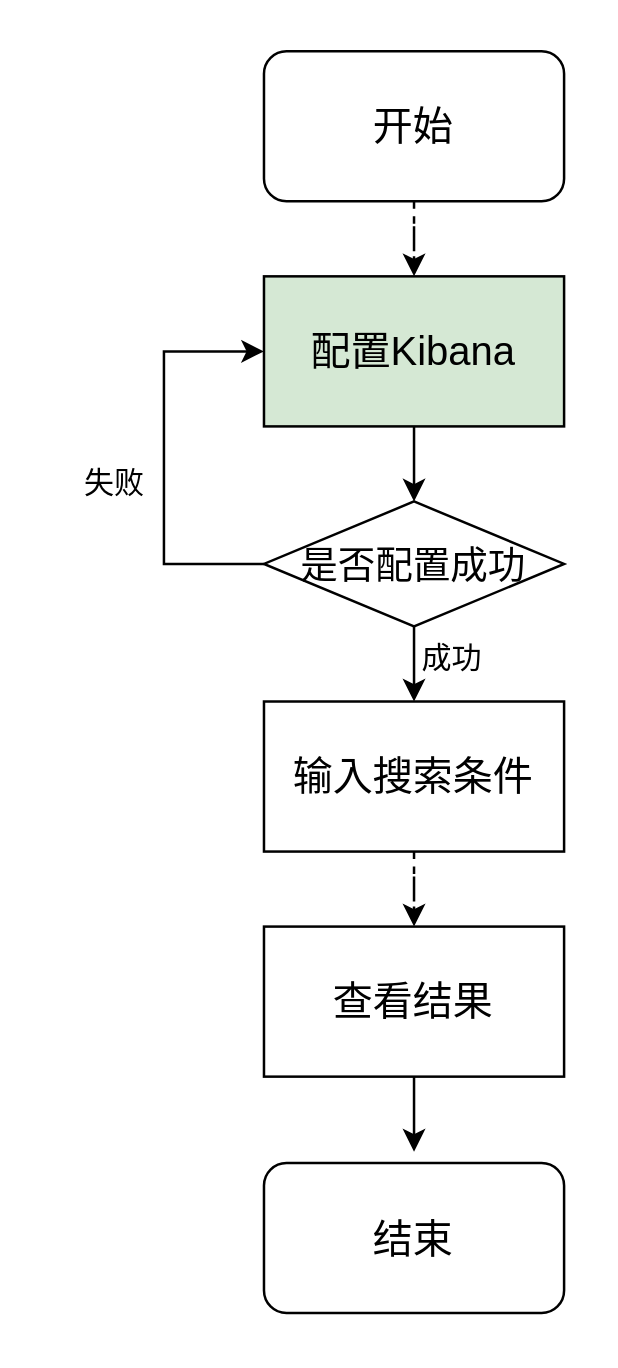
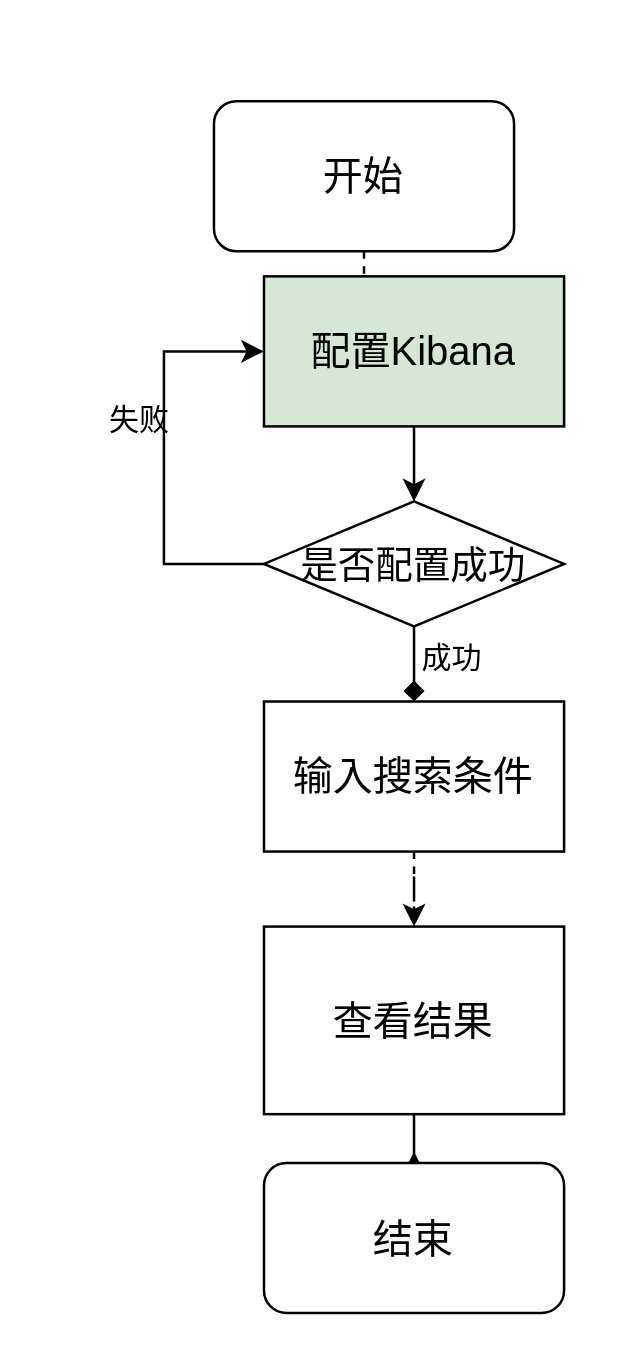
node "开始": moved (414, 126) -> (364, 176)
node "失败": moved (114, 484) -> (139, 421)
edge "是否配置成功" -> "输入搜索条件": arrowhead classic -> diamond
node "查看结果": size 300x150 -> 300x188
